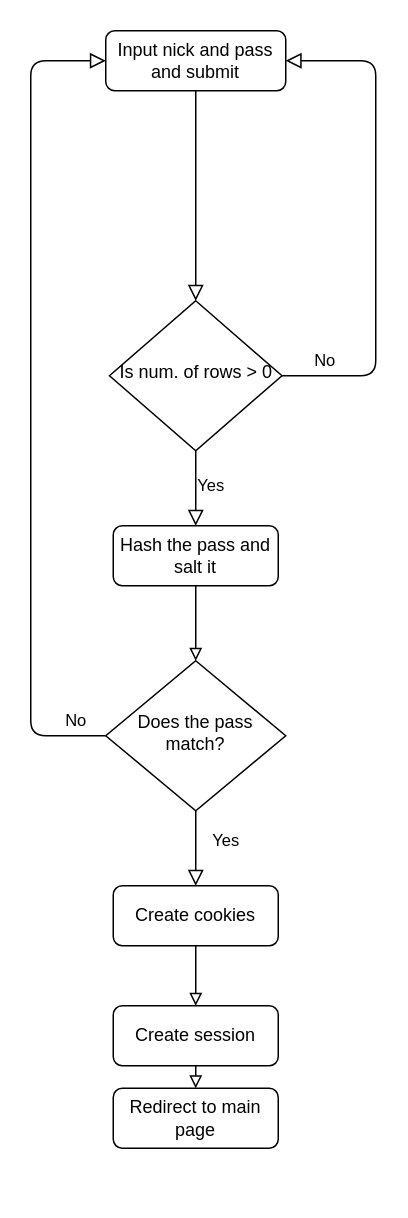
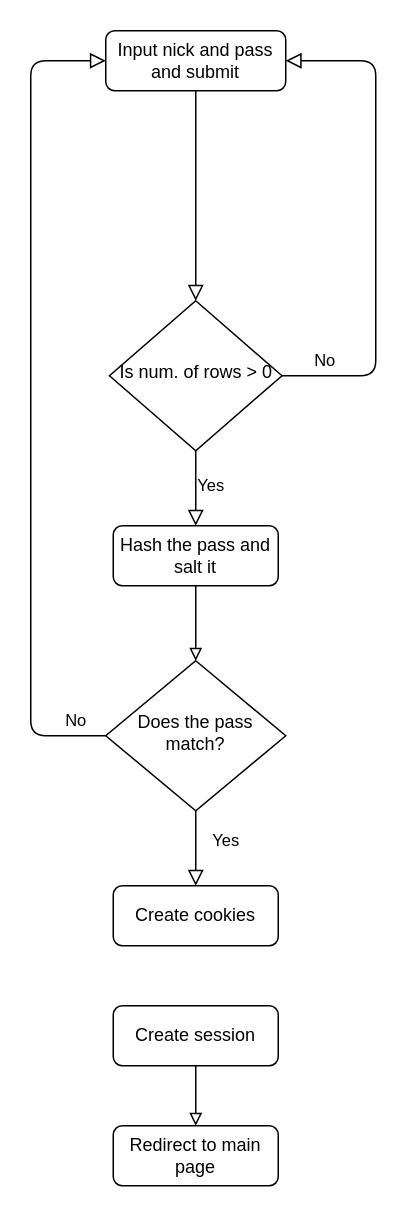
edge "Create cookies" -> "Create session": removed
node "Redirect to main page": moved (196, 1118) -> (196, 1156)
